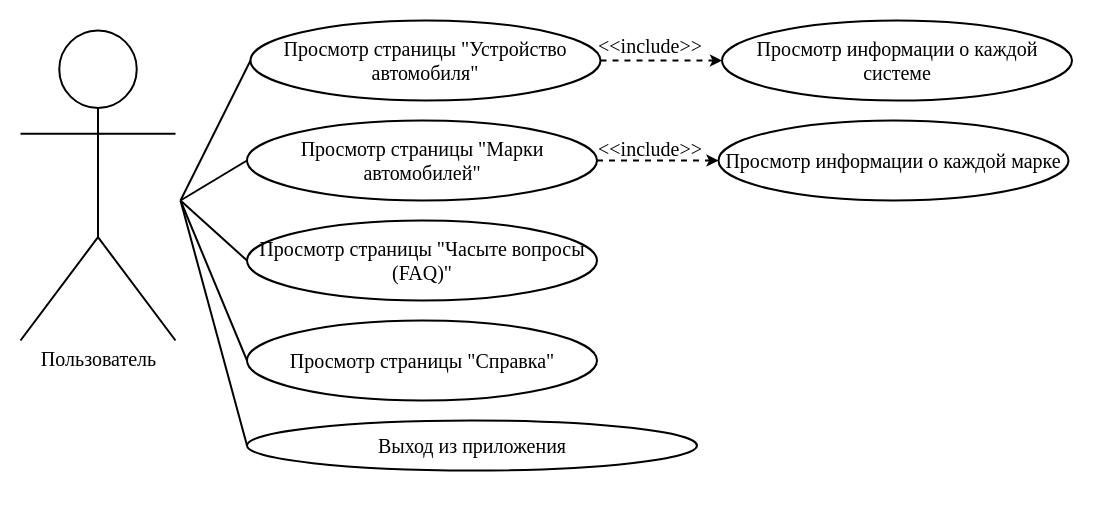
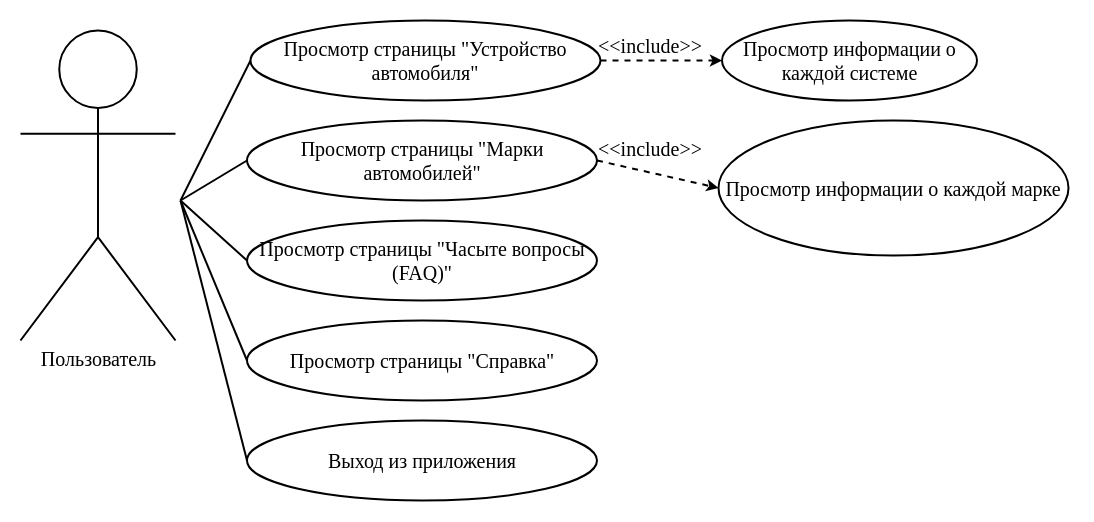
node "Просмотр информации о каждой системе": size 350x80 -> 255x80
node "Просмотр информации о каждой марке": size 350x80 -> 350x135
node "Выход из приложения": size 450x50 -> 350x80
